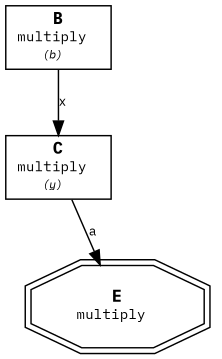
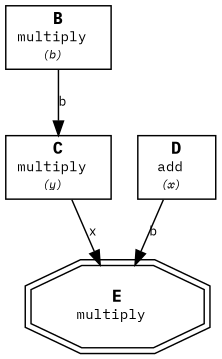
edge "B" -> "C": label "x" -> "b"
node "D": added
edge "C" -> "E": label "a" -> "x"
